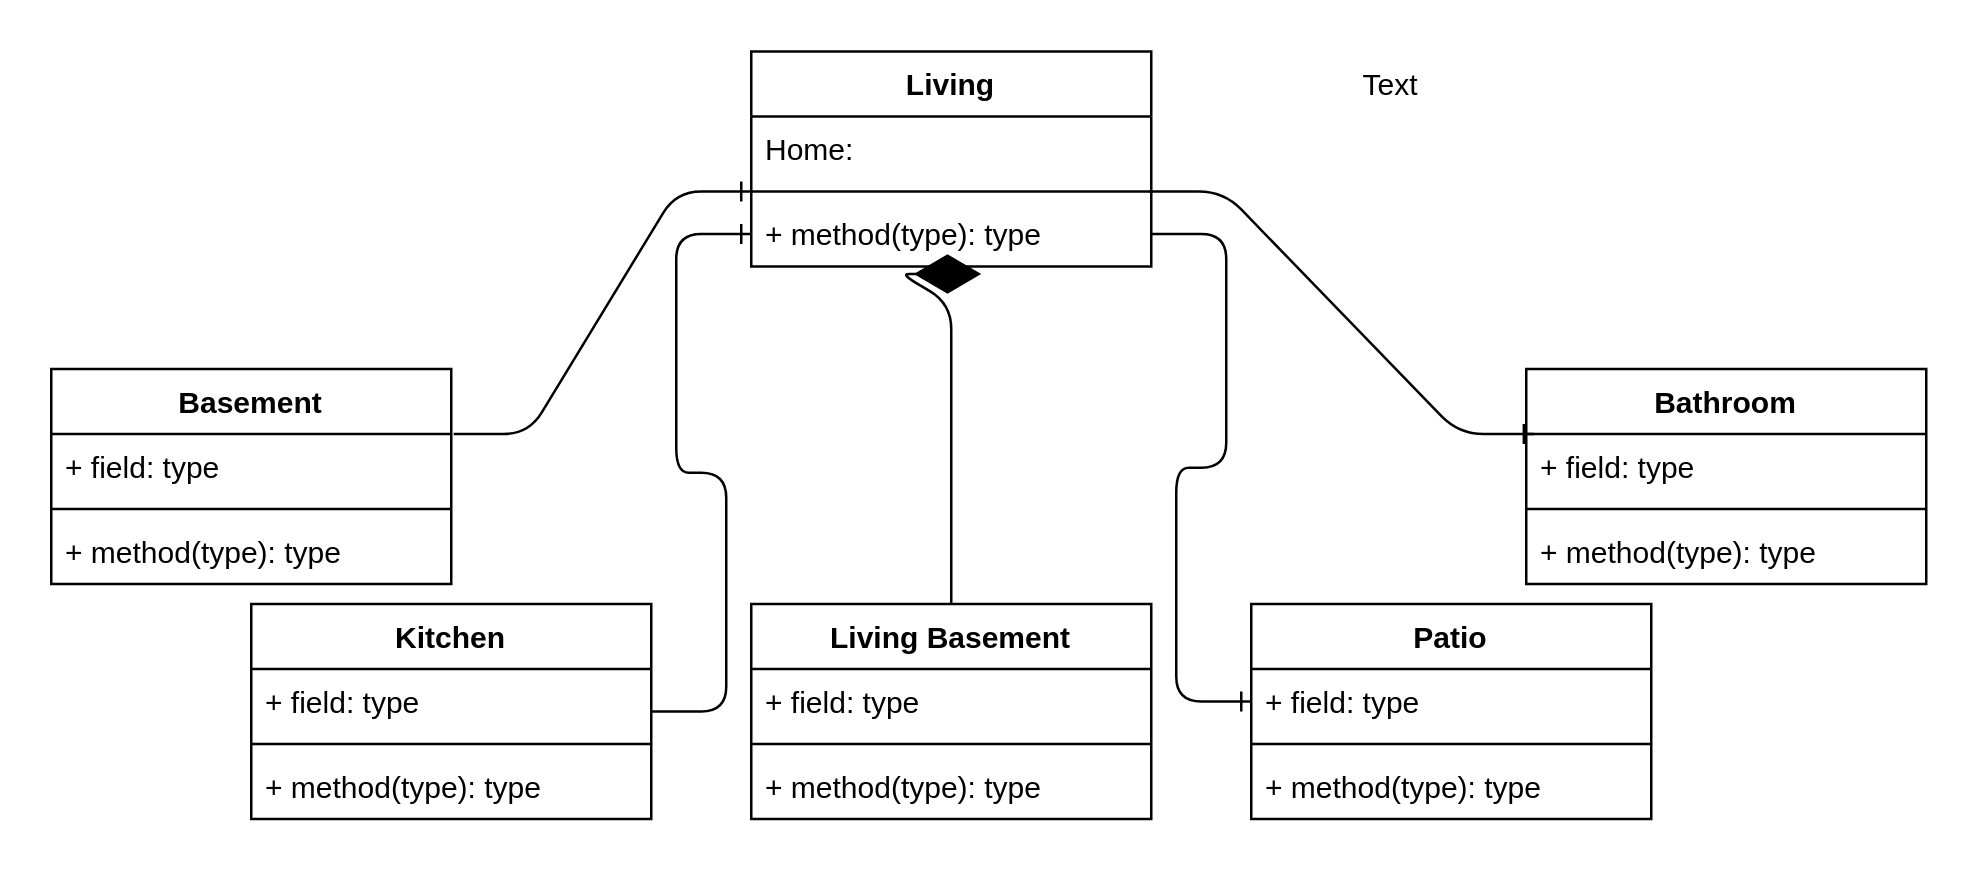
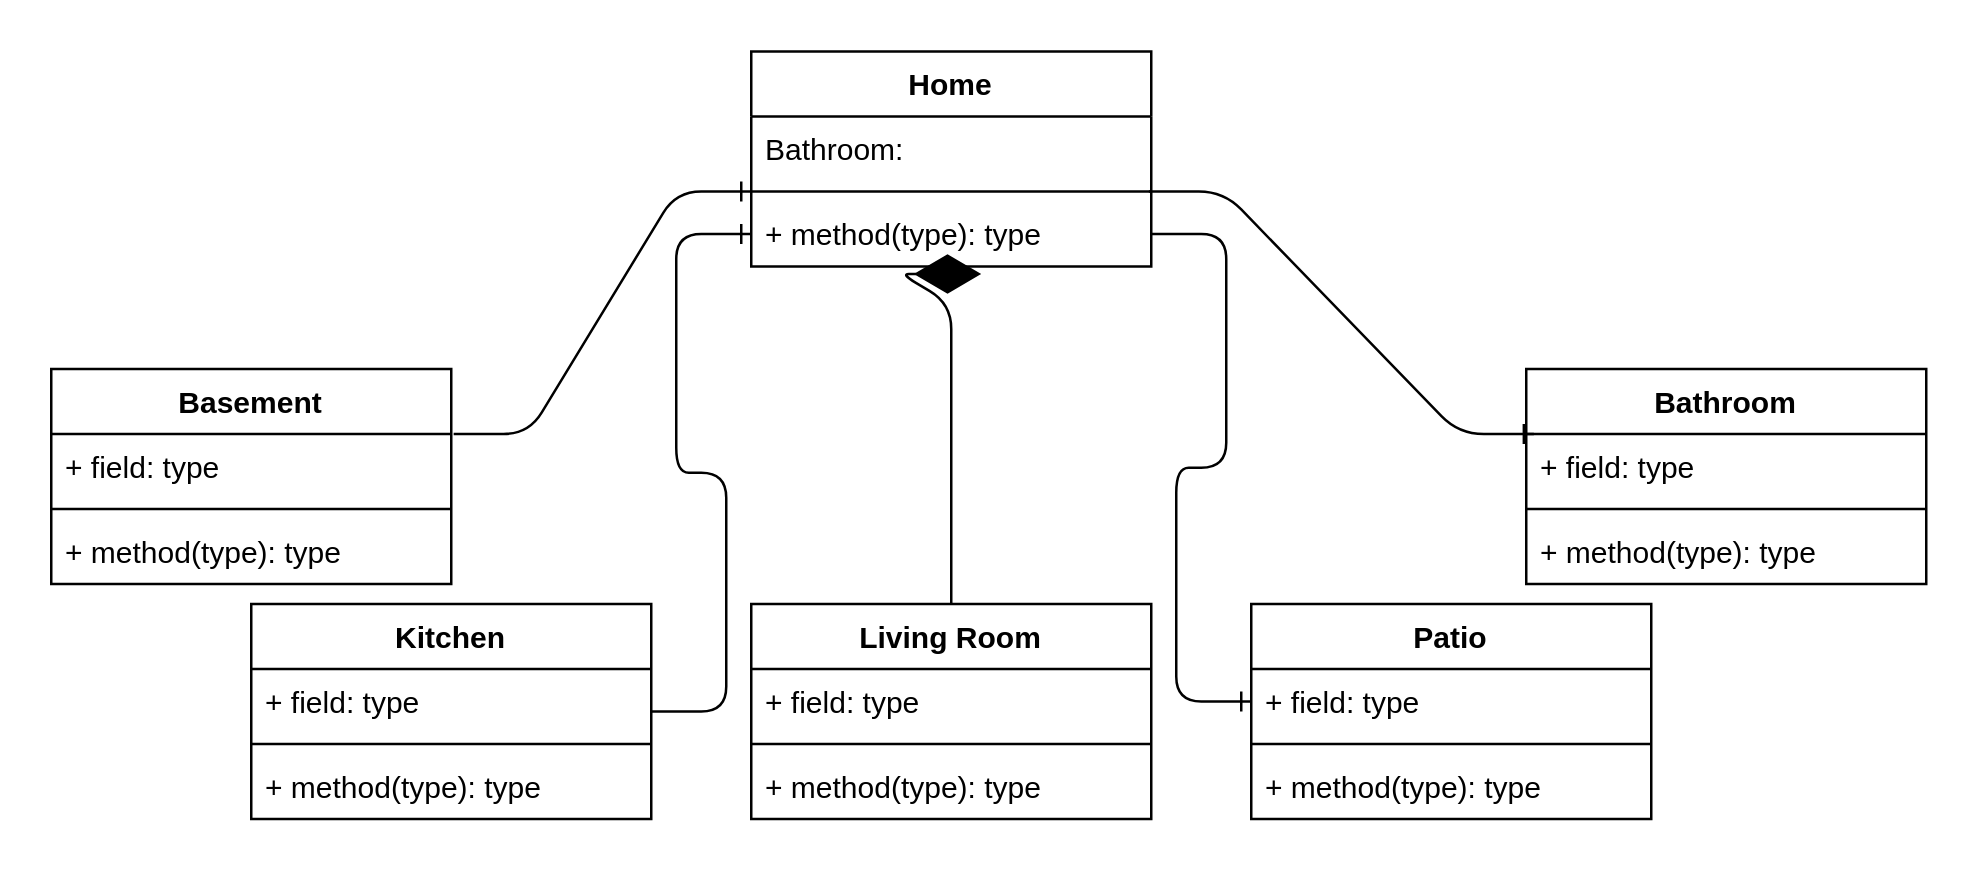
node "Living": label "Living" -> "Home"
node "Text": removed
node "Home:": label "Home:" -> "Bathroom:"
node "Living Basement": label "Living Basement" -> "Living Room"
